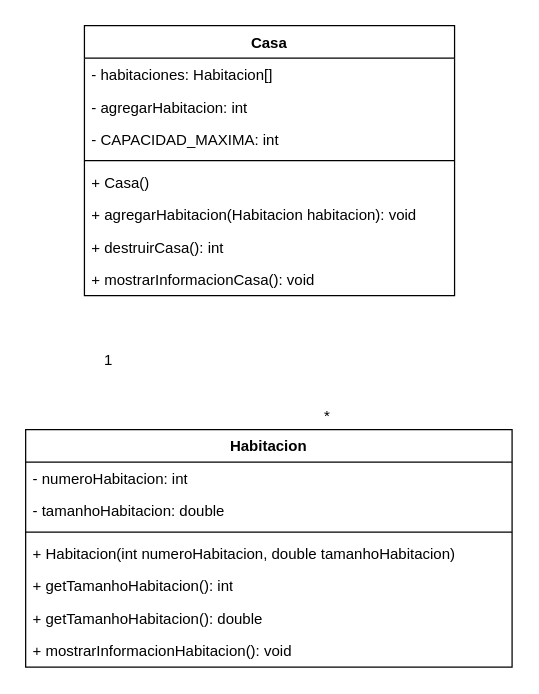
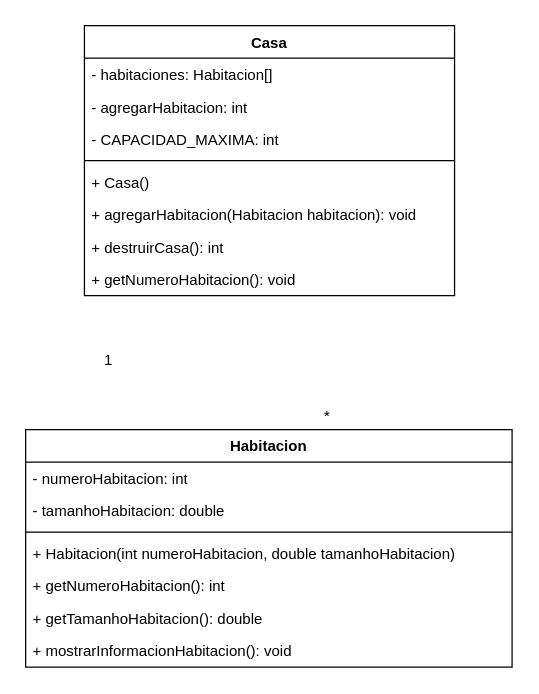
node "+ mostrarInformacionCasa(): void": label "+ mostrarInformacionCasa(): void" -> "+ getNumeroHabitacion(): void"
node "+ getTamanhoHabitacion(): int": label "+ getTamanhoHabitacion(): int" -> "+ getNumeroHabitacion(): int"
